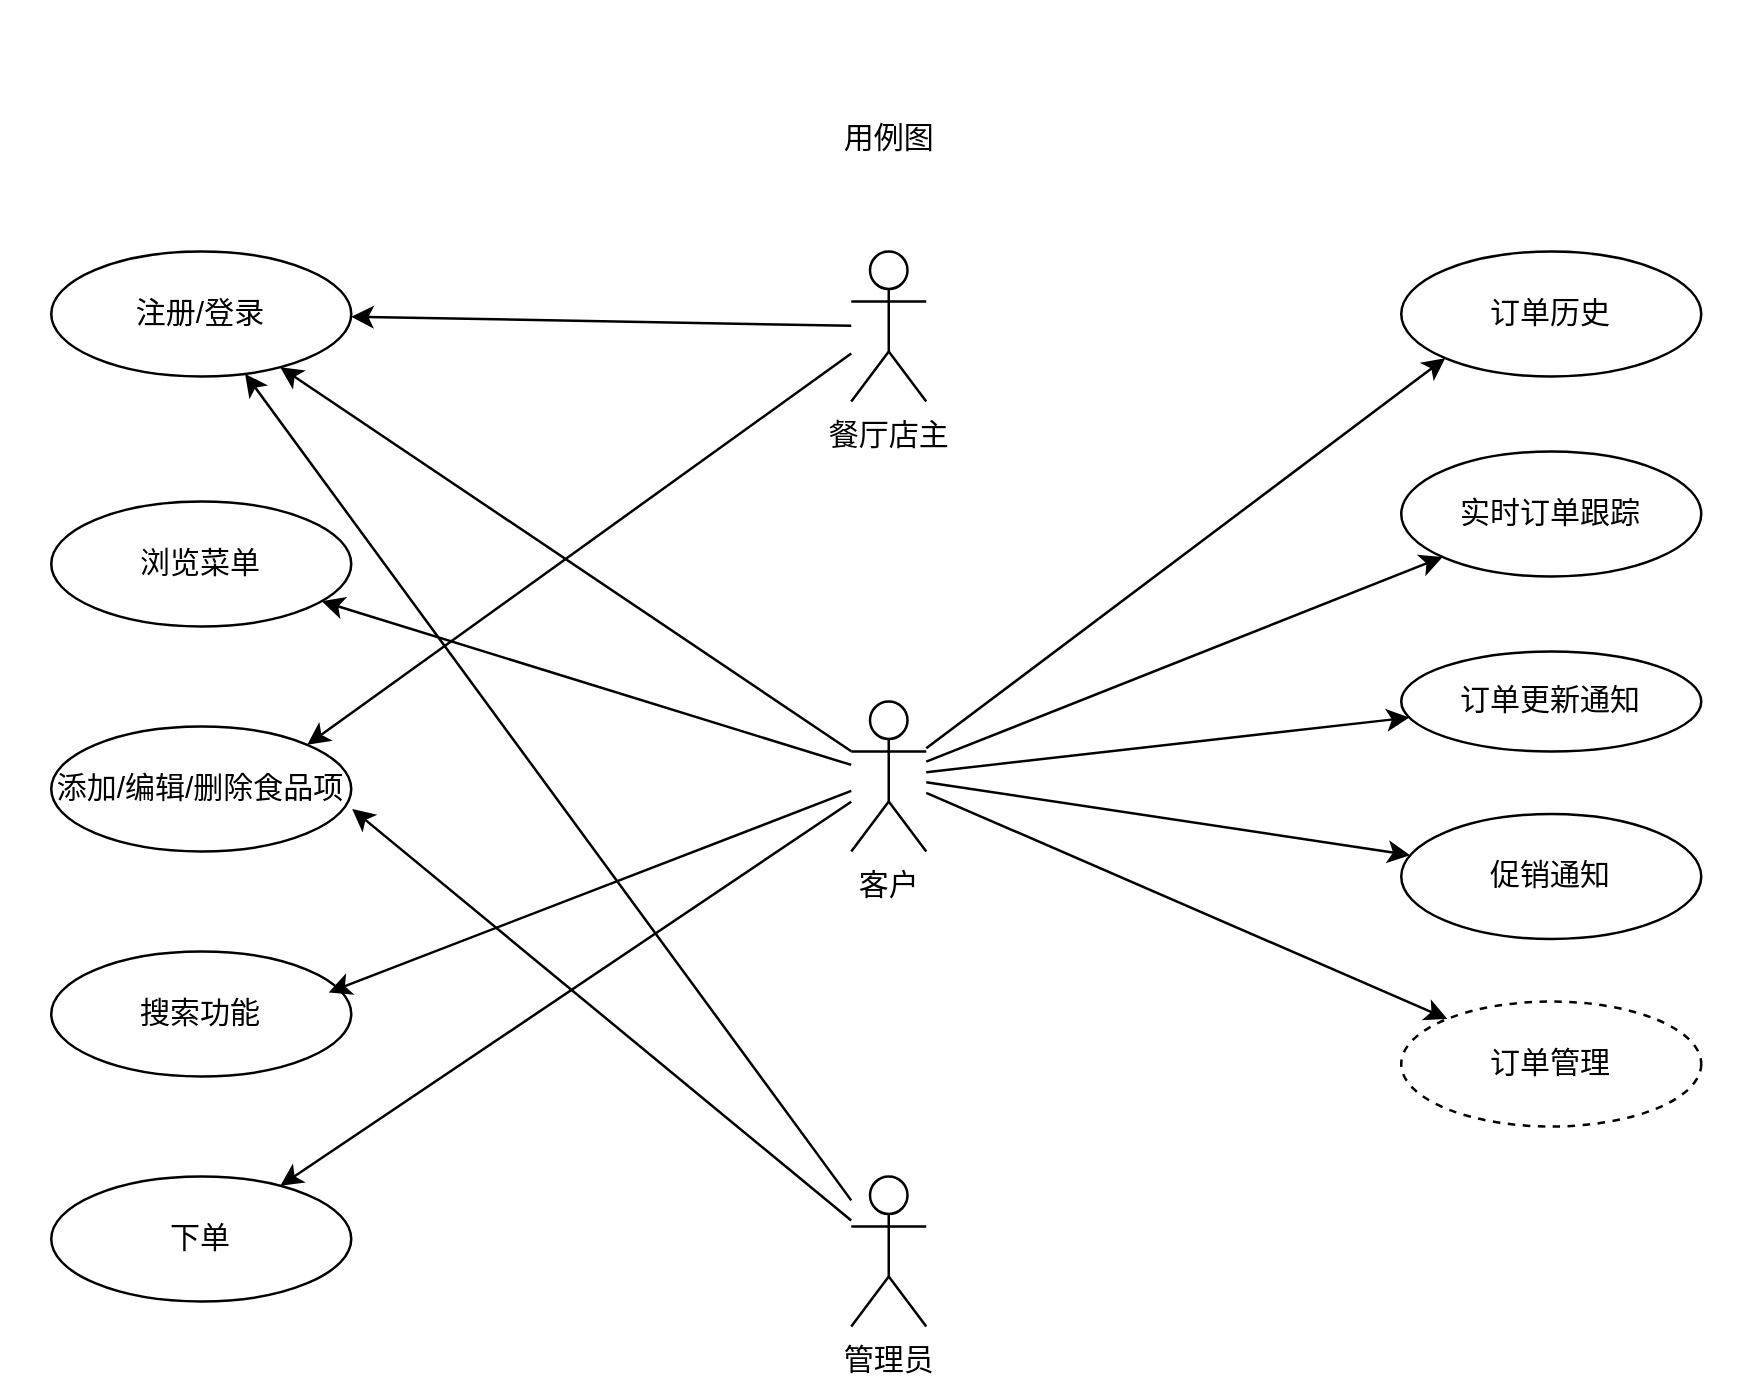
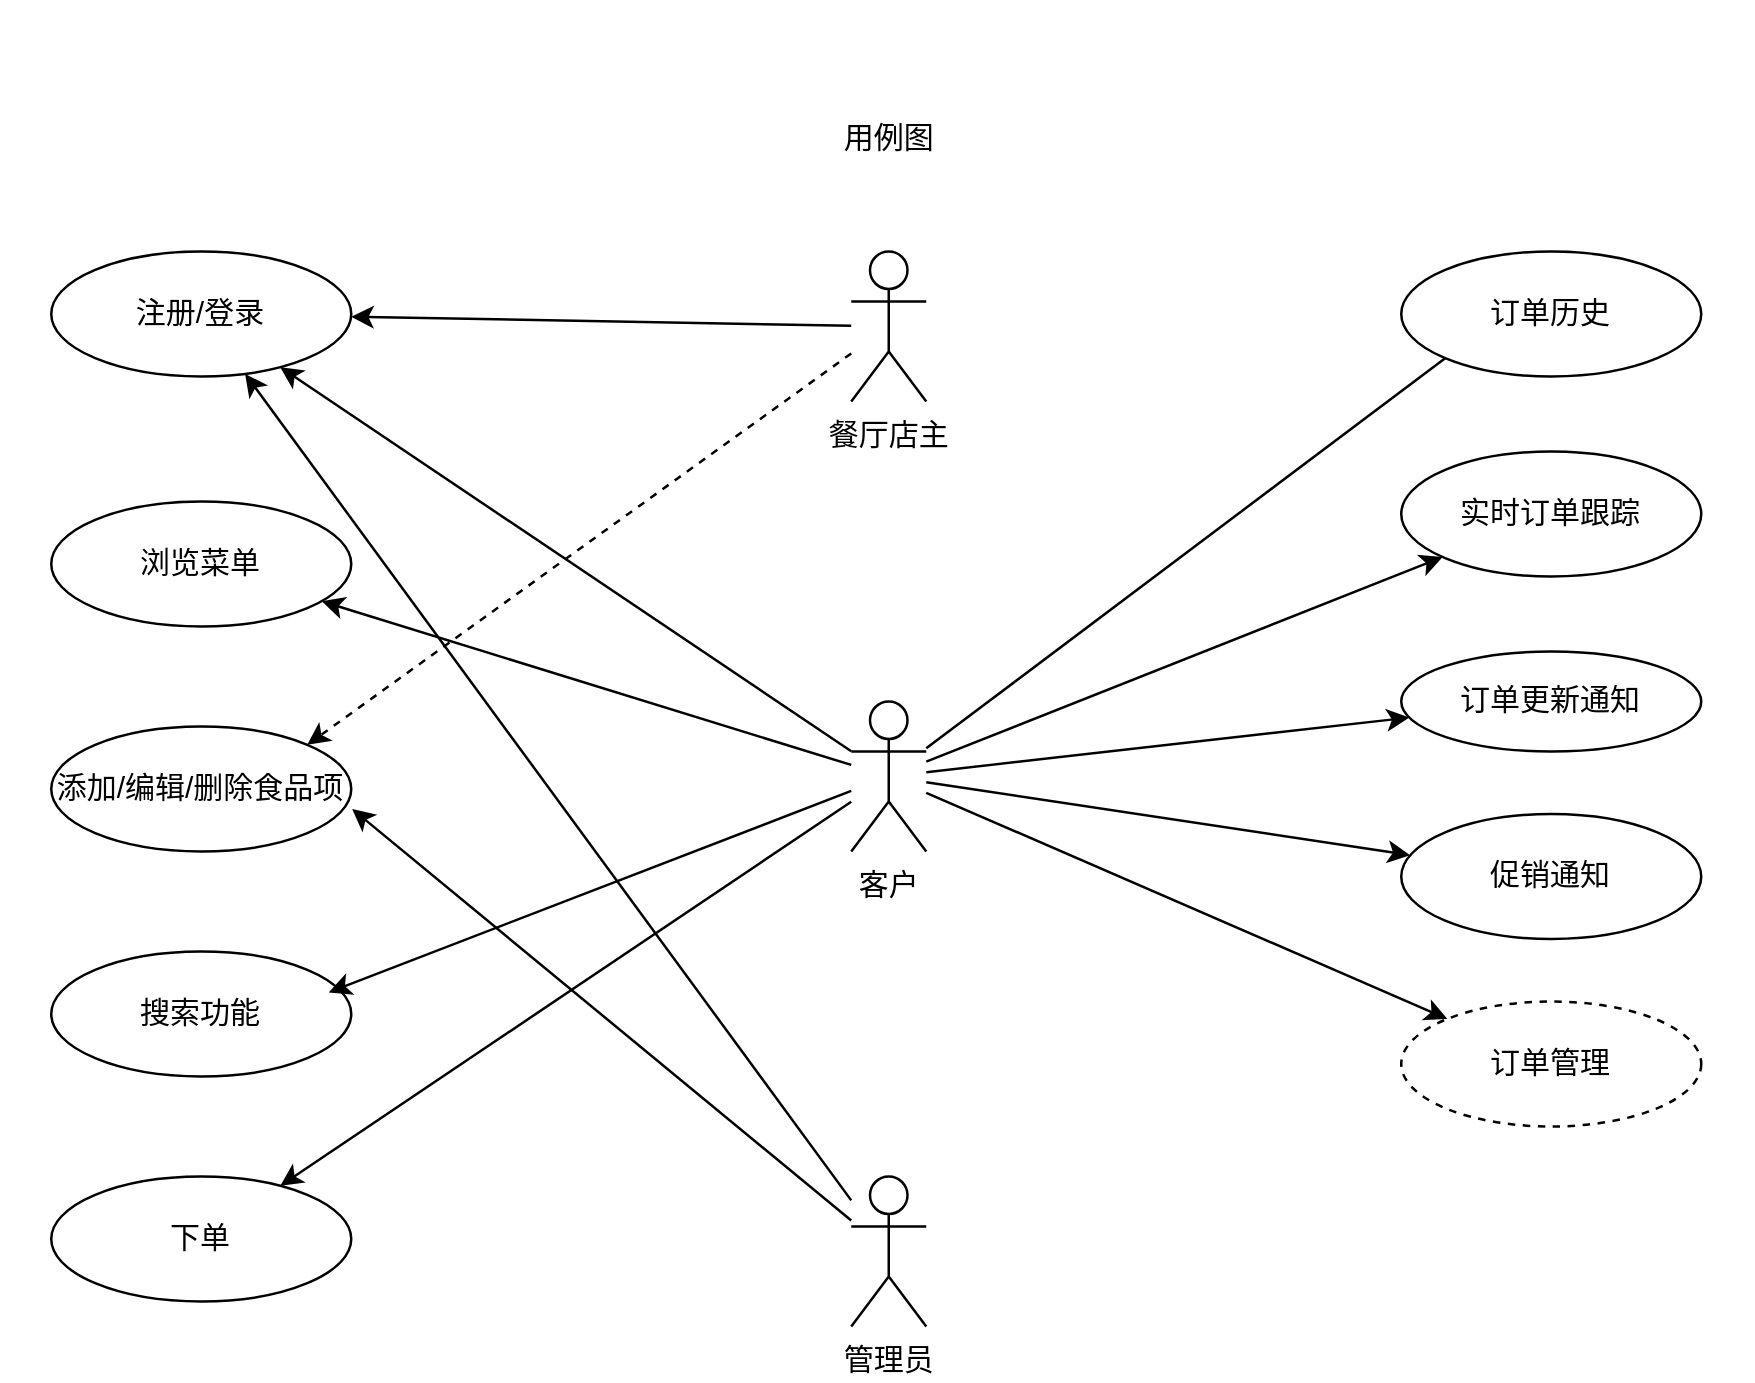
edge "客户" -> "订单历史": arrowhead classic -> none
edge "餐厅店主" -> "添加/编辑/删除食品项": style solid -> dashed
